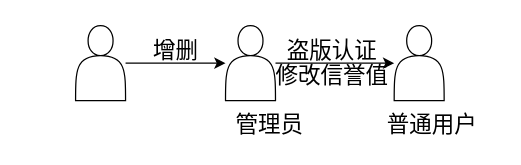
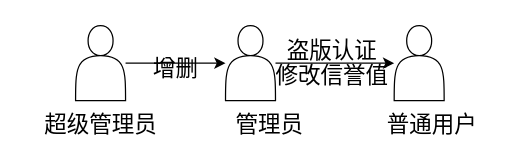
node "增删": moved (176, 51) -> (176, 69)
node "超级管理员": added
